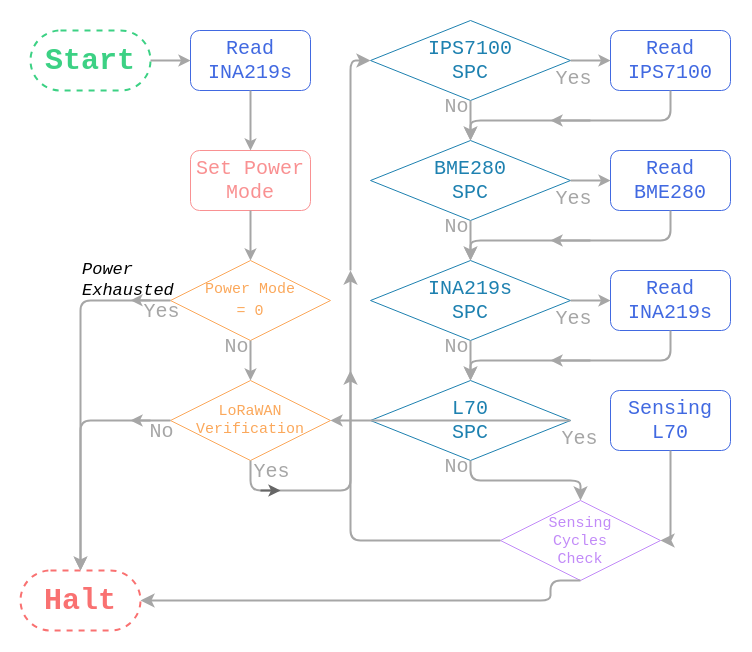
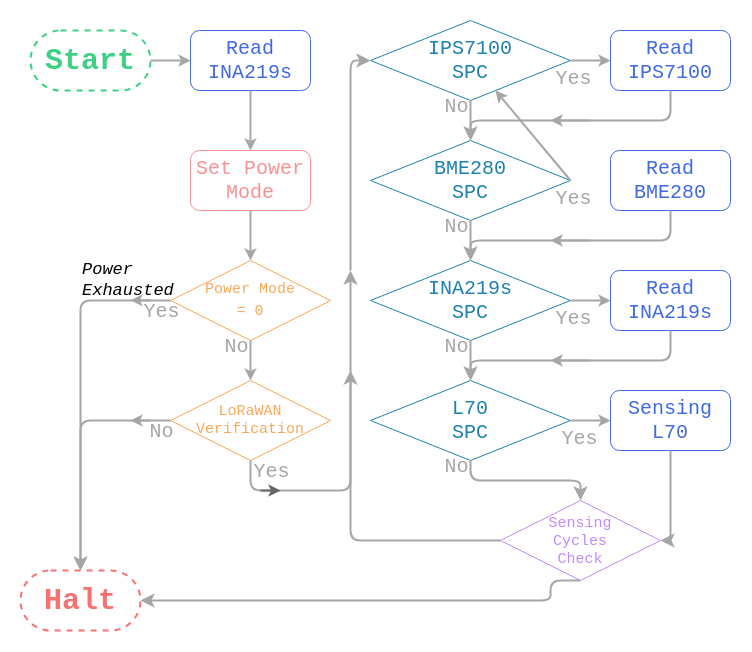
edge "BME280 SPC" -> "Read BME280": now "BME280 SPC" -> "IPS7100 SPC"
edge "L70 SPC" -> "LoRaWAN Verification": now "L70 SPC" -> "Sensing L70"
